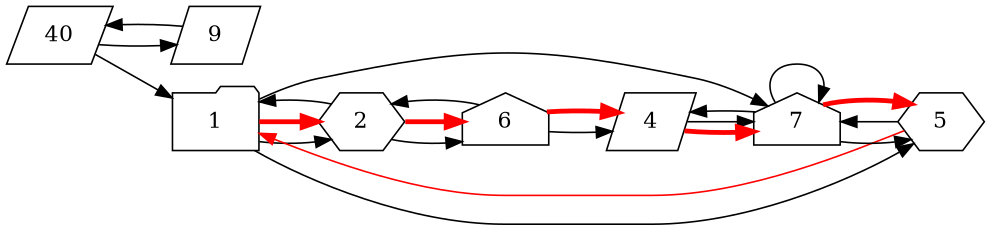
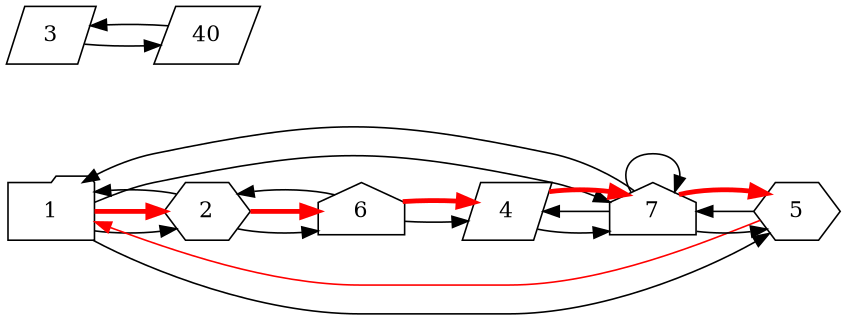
node "9": label "9" -> "3"
edge "40" -> "1": now "7" -> "1"
